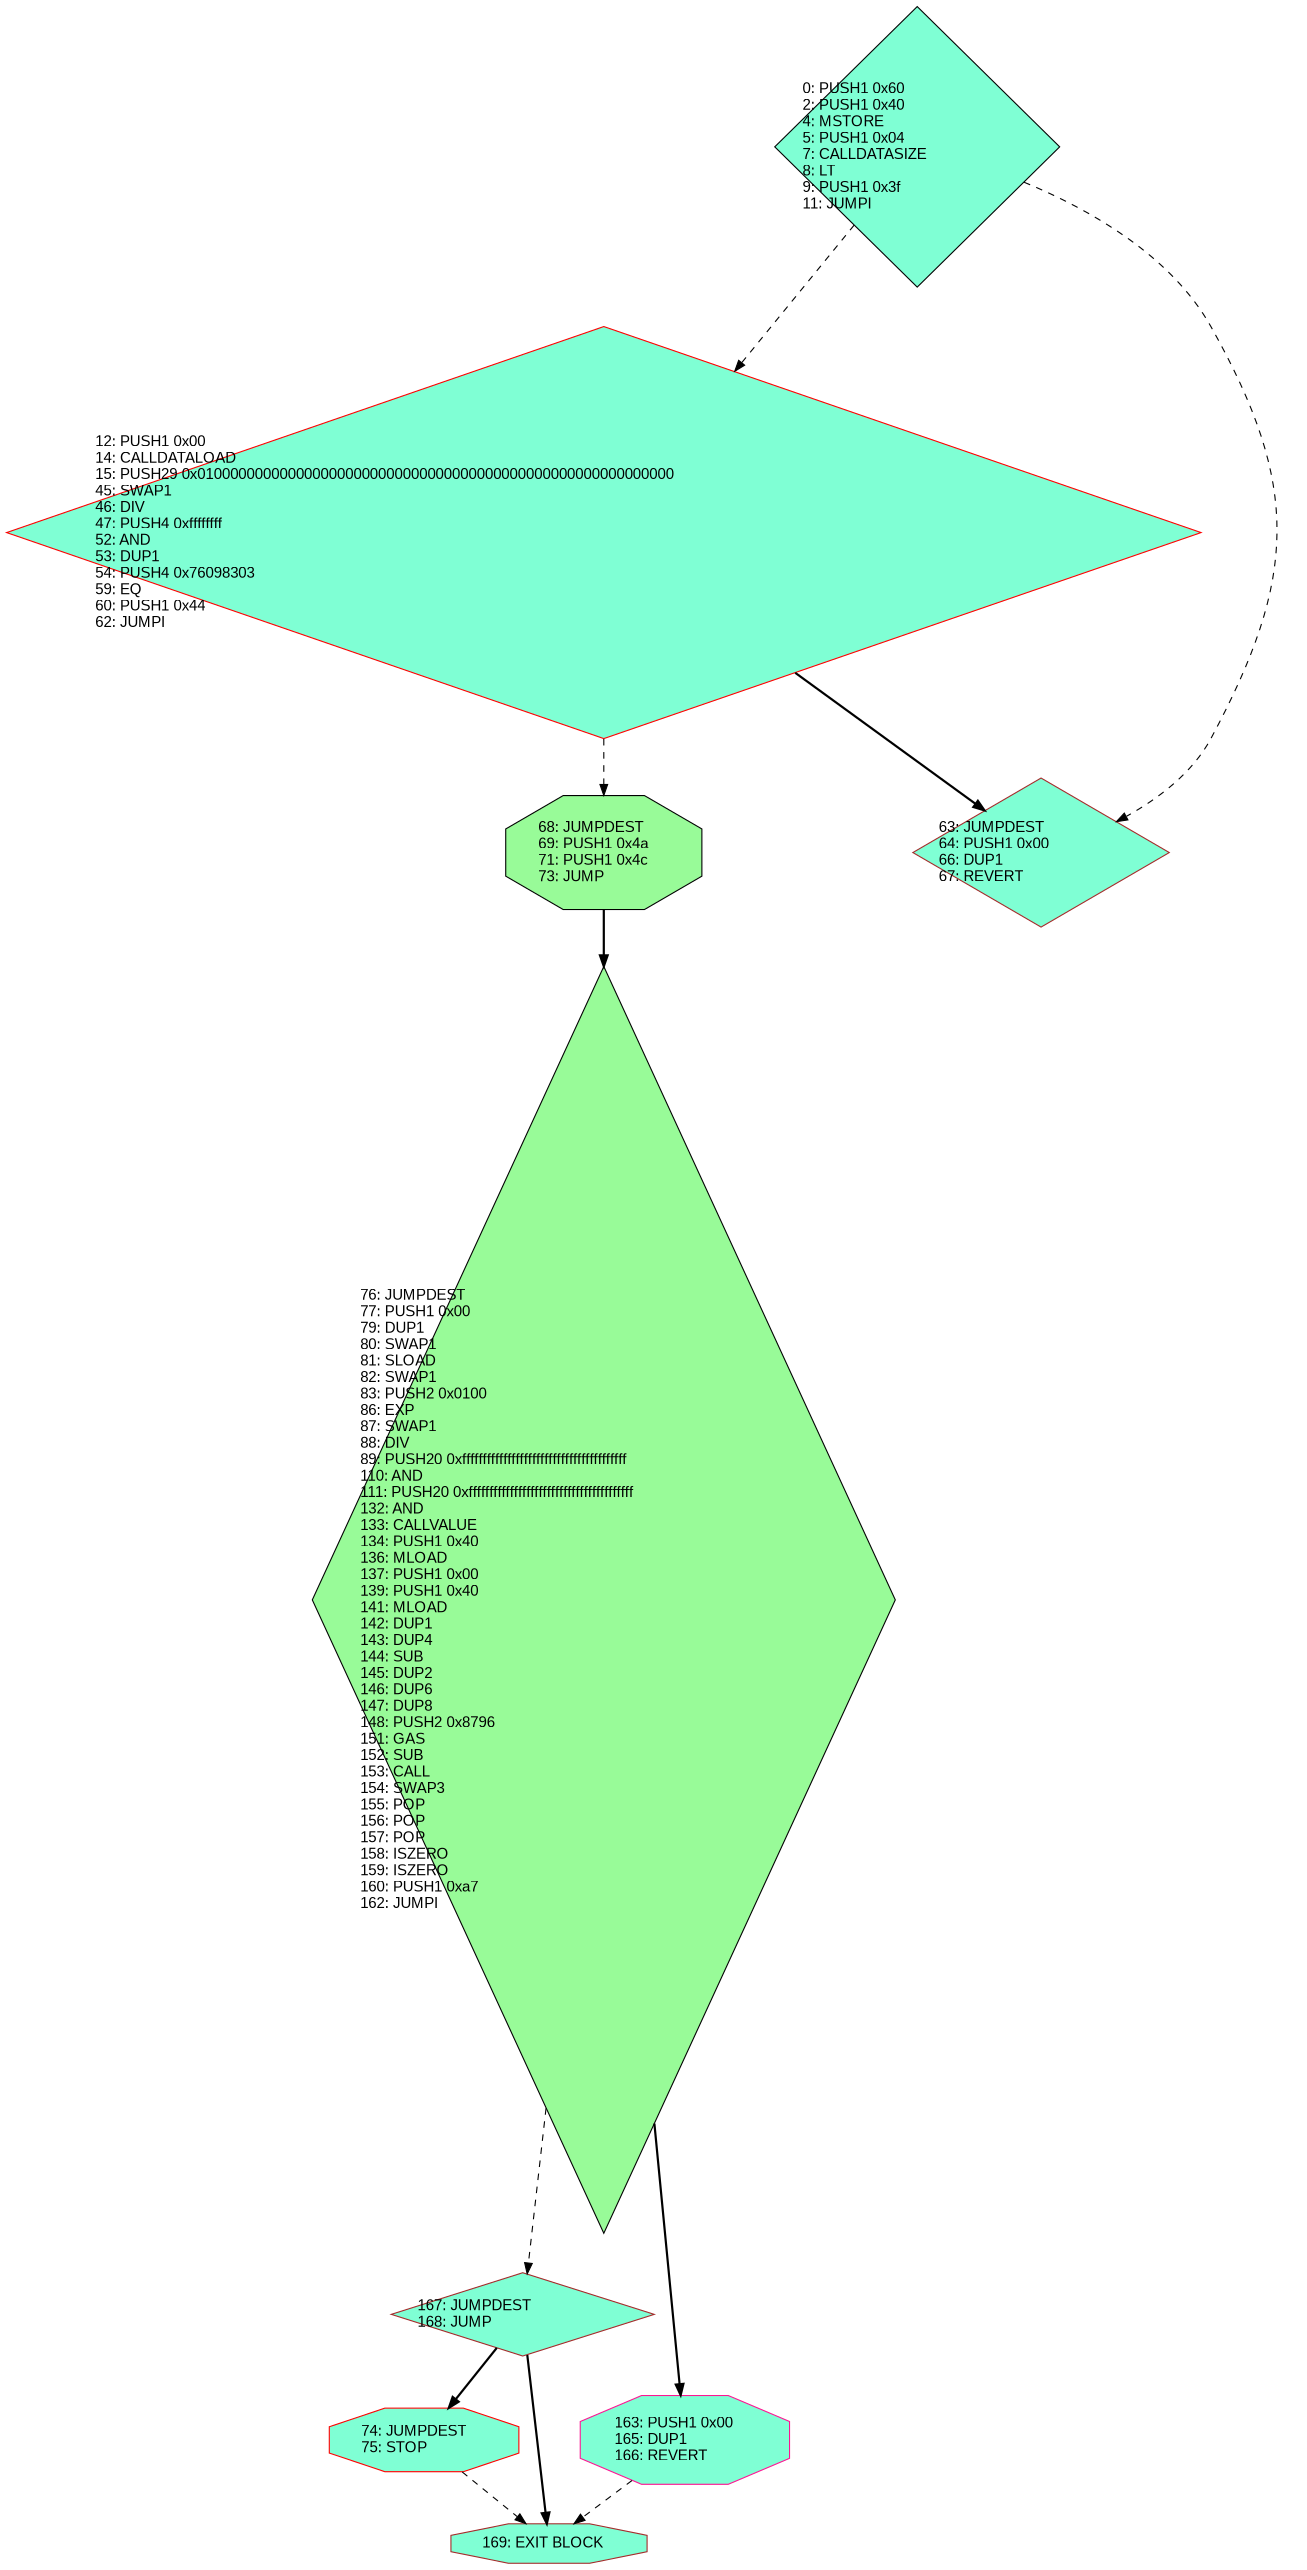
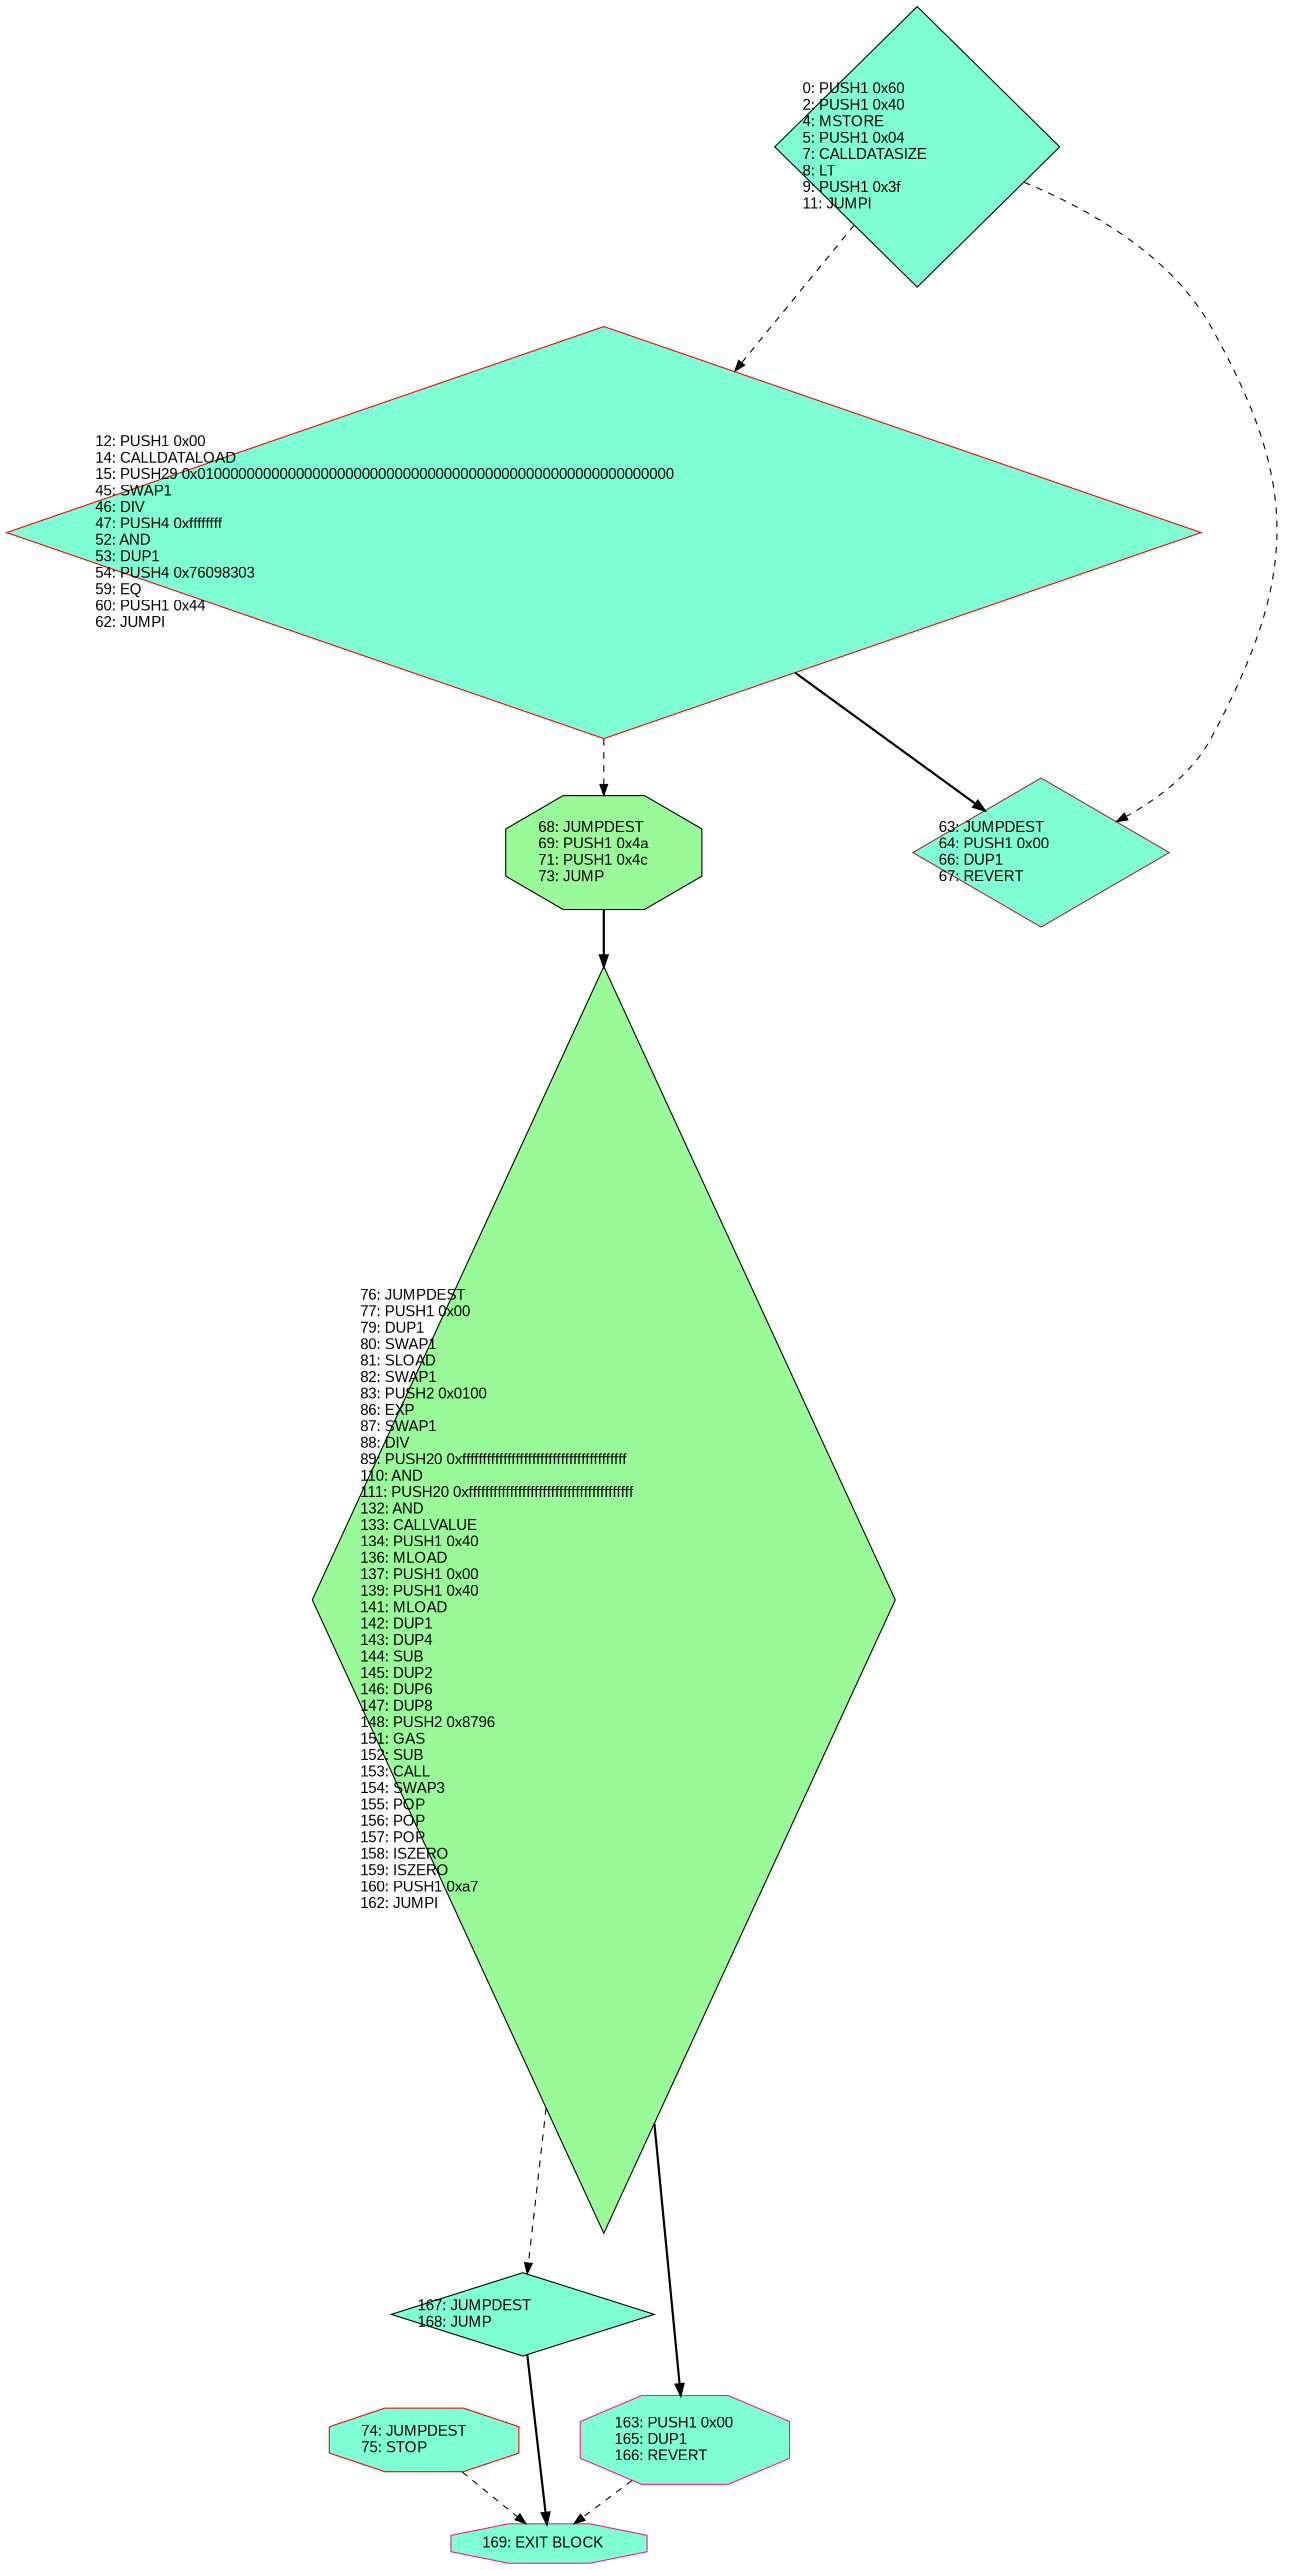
node "167: JUMPDEST 168: JUMP": color brown -> black
edge "167: JUMPDEST 168: JUMP" -> "74: JUMPDEST 75: STOP": removed
node "169: EXIT BLOCK": color brown -> deeppink
